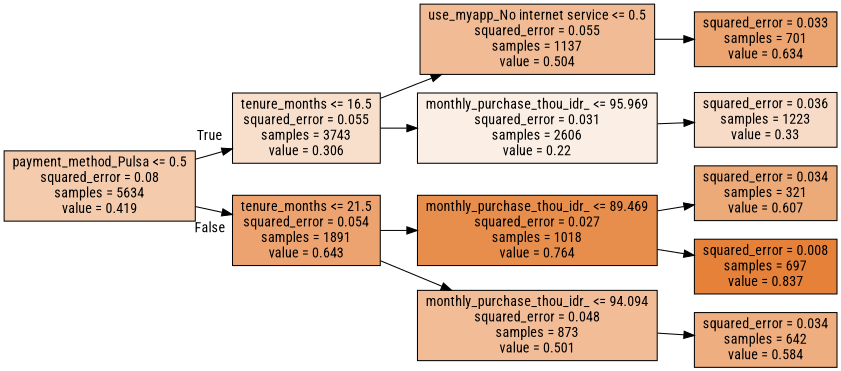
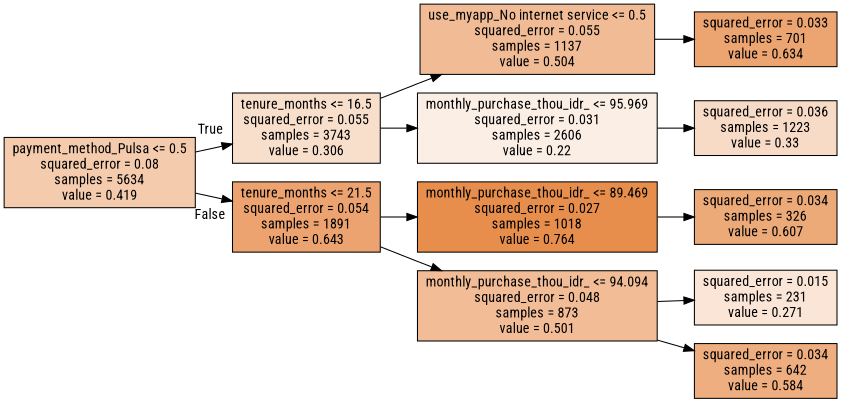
node "squared_error = 0.034 samples = 321 value = 0.607": label "squared_error = 0.034 samples = 321 value = 0.607" -> "squared_error = 0.034 samples = 326 value = 0.607"
node "squared_error = 0.008 samples = 697 value = 0.837": removed
node "squared_error = 0.015 samples = 231 value = 0.271": added
